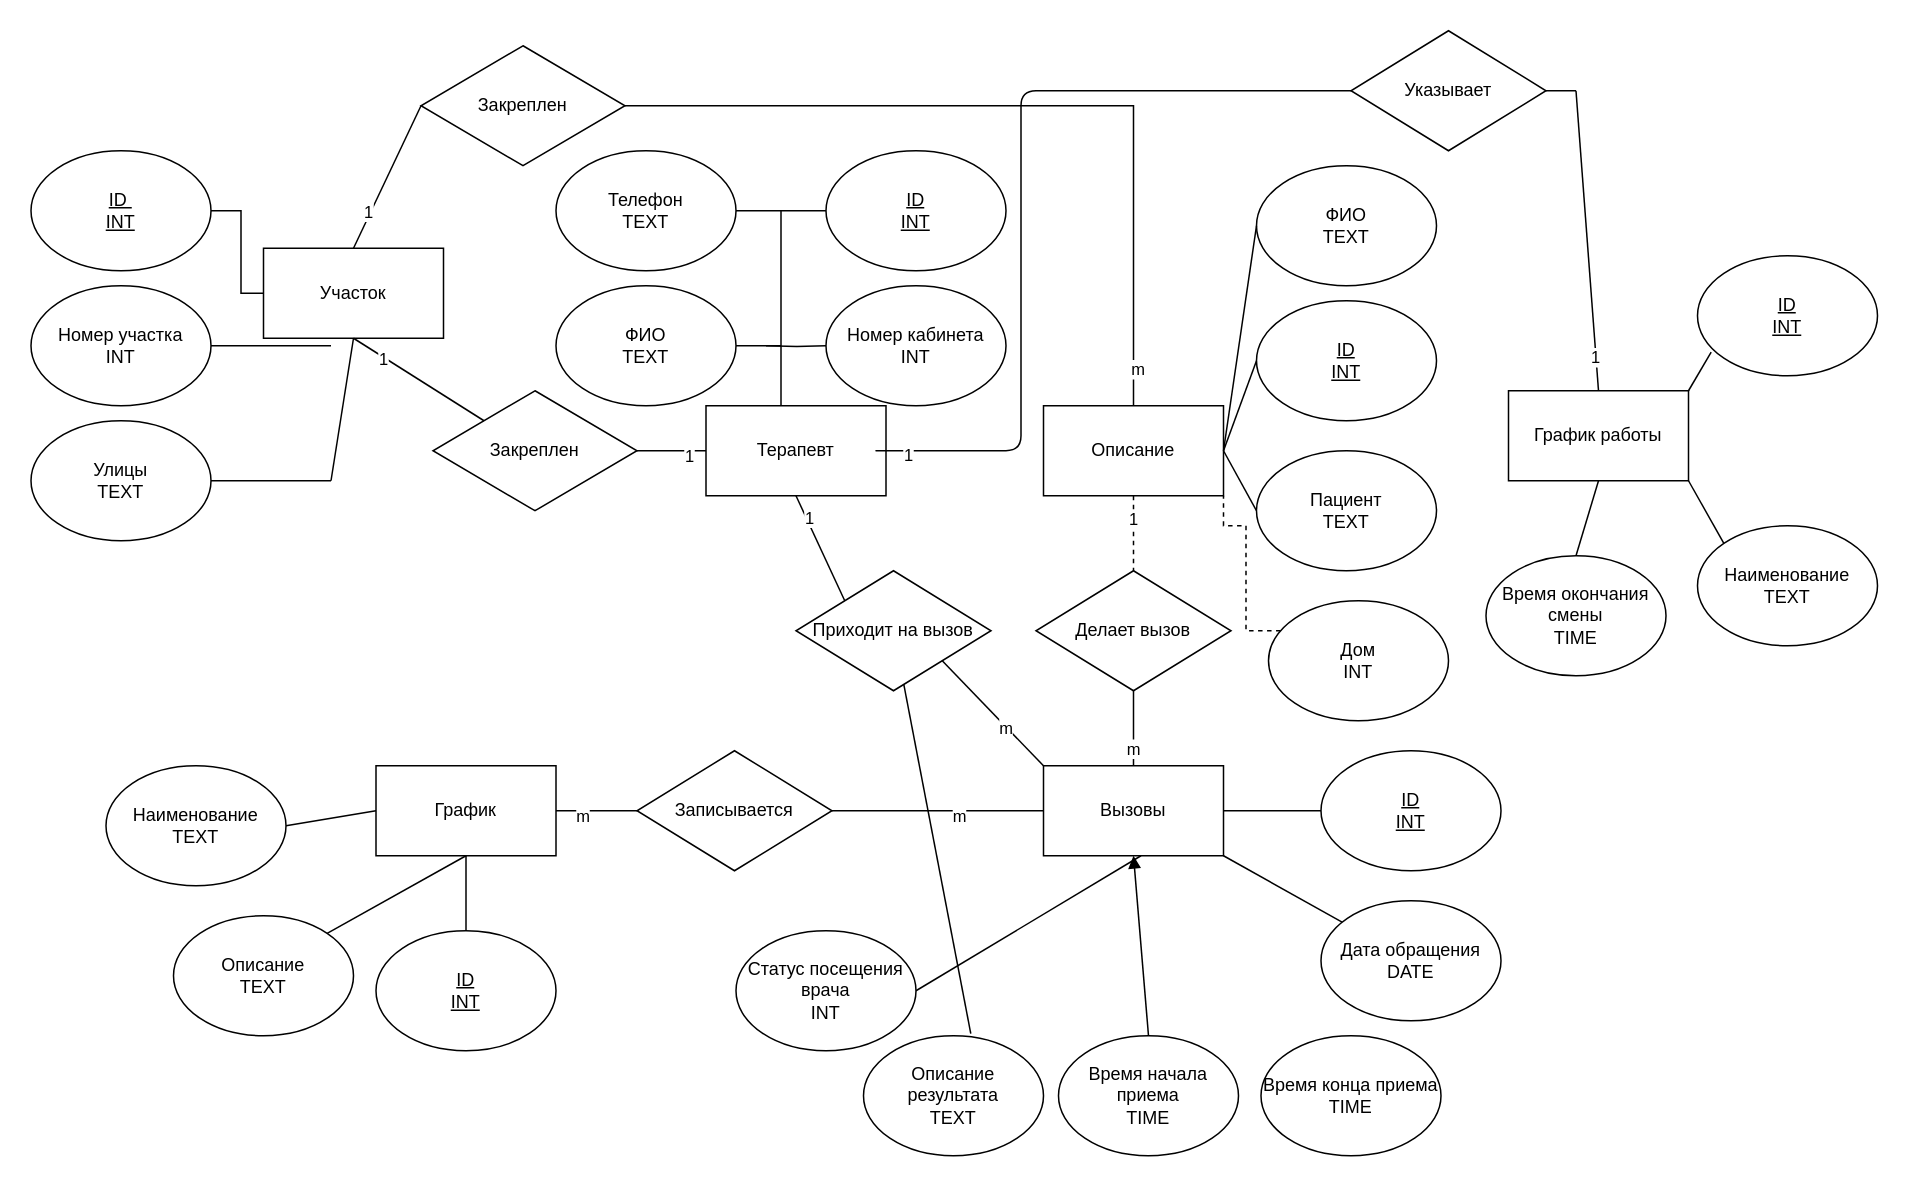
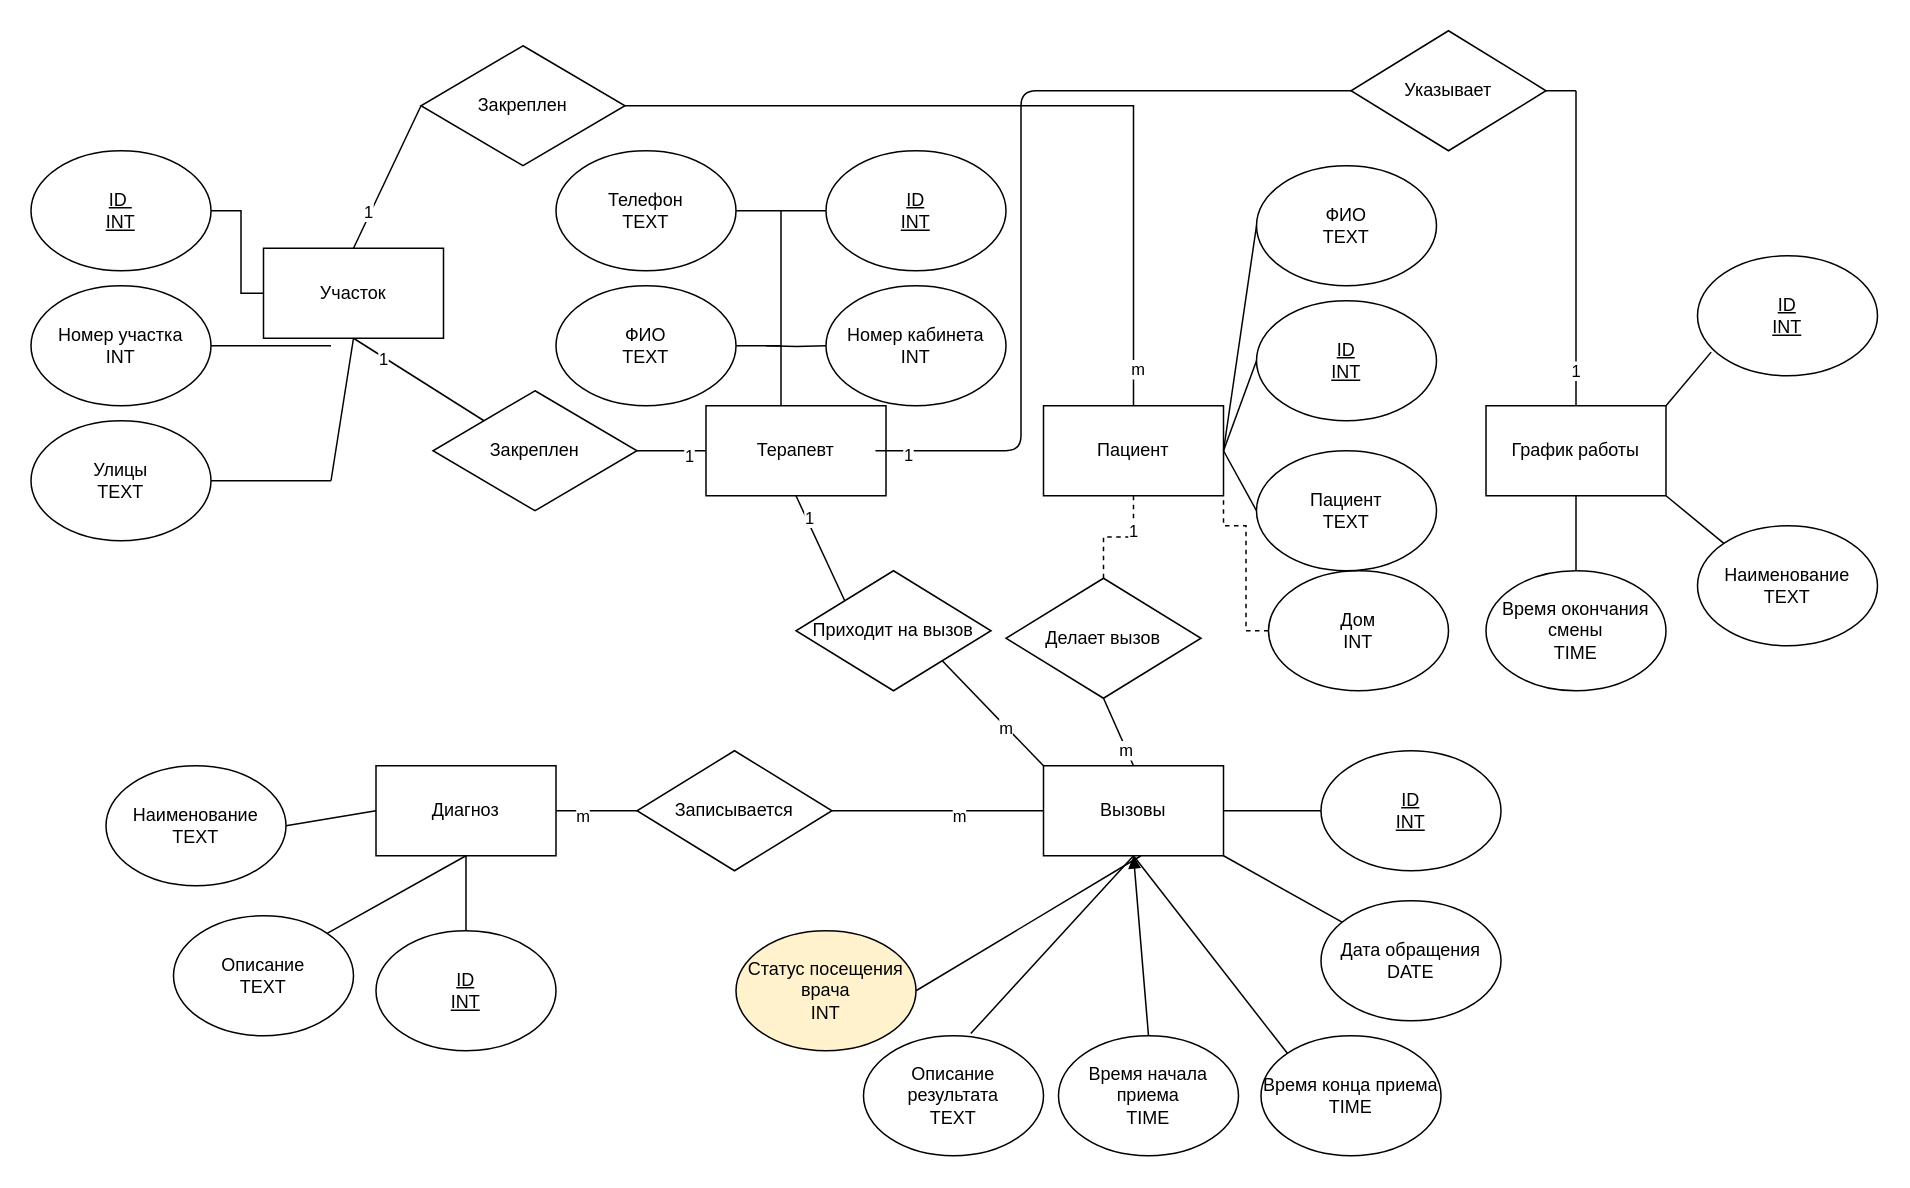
node "График работы": moved (1598, 436) -> (1576, 451)
node "Описание": label "Описание" -> "Пациент"
node "Время окончания смены TIME": moved (1576, 616) -> (1576, 631)
node "Делает вызов": moved (1133, 631) -> (1103, 638)
node "Дом INT": moved (1358, 661) -> (1358, 631)
node "График": label "График" -> "Диагноз"
edge "Приходит на вызов" -- "Описание результата TEXT": now "Вызовы" -- "Описание результата TEXT"
edge "Вызовы" -- "Время конца приема TIME": added
node "Статус посещения врача INT": fillcolor #ffffff -> #fff2cc
